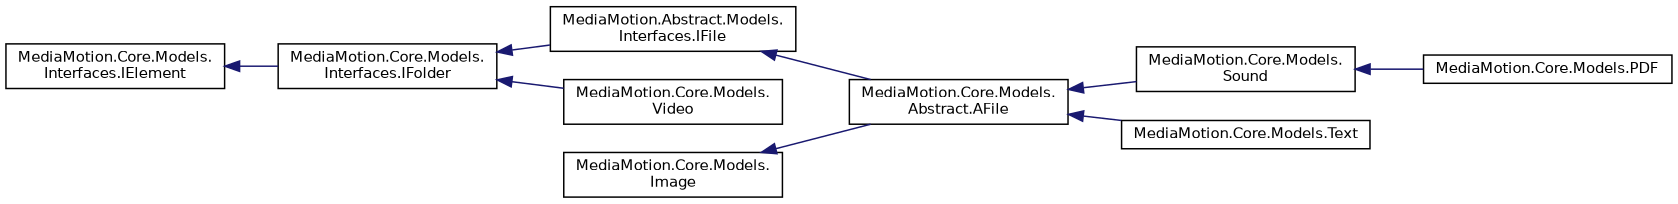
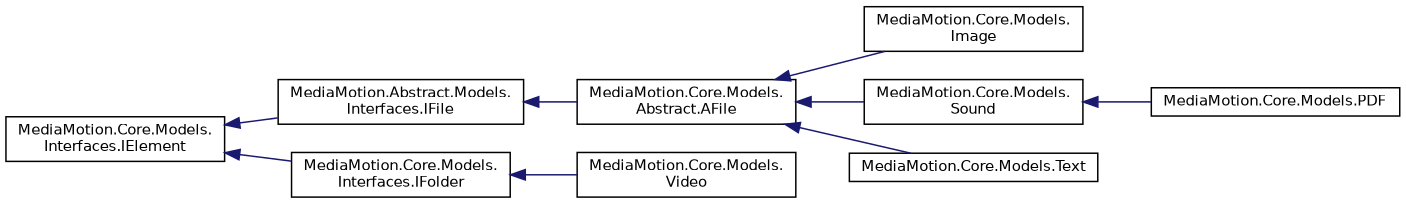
edge "MediaMotion.Abstract.Models. Interfaces.IFile" -> "MediaMotion.Core.Models. Interfaces.IFolder": now "MediaMotion.Abstract.Models. Interfaces.IFile" -> "MediaMotion.Core.Models. Interfaces.IElement"
edge "MediaMotion.Core.Models. Abstract.AFile" -> "MediaMotion.Core.Models. Image": reversed
